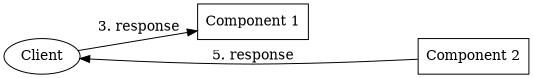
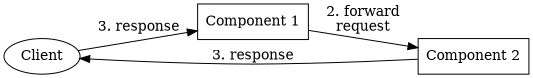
edge "Component 1" -> "Component 2": added, label "2. forward request"
edge "Component 2" -> "Client": label "5. response" -> "3. response"
